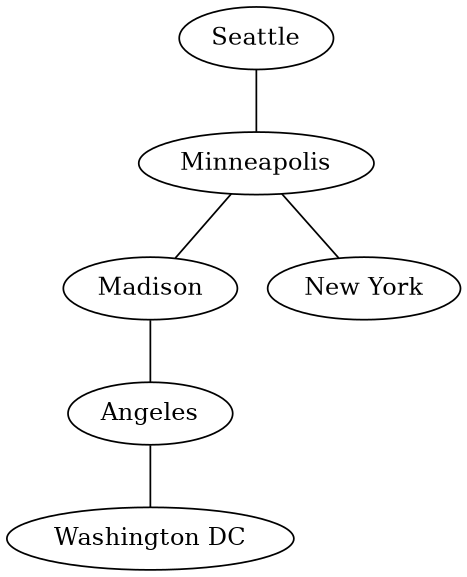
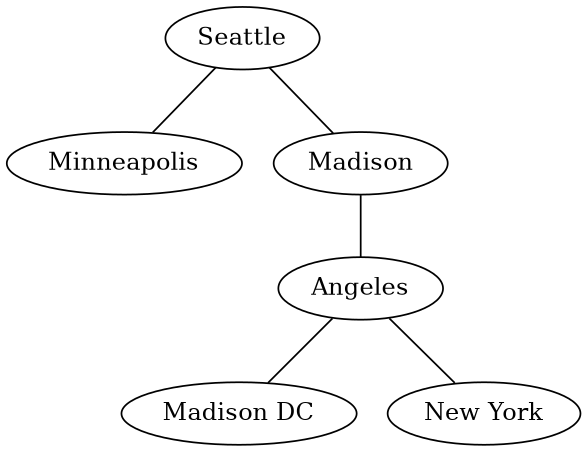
edge "Minneapolis" -- "Madison": now "Seattle" -- "Madison"
edge "Minneapolis" -- "New York": now "Angeles" -- "New York"
node "Washington DC": label "Washington DC" -> "Madison DC"
